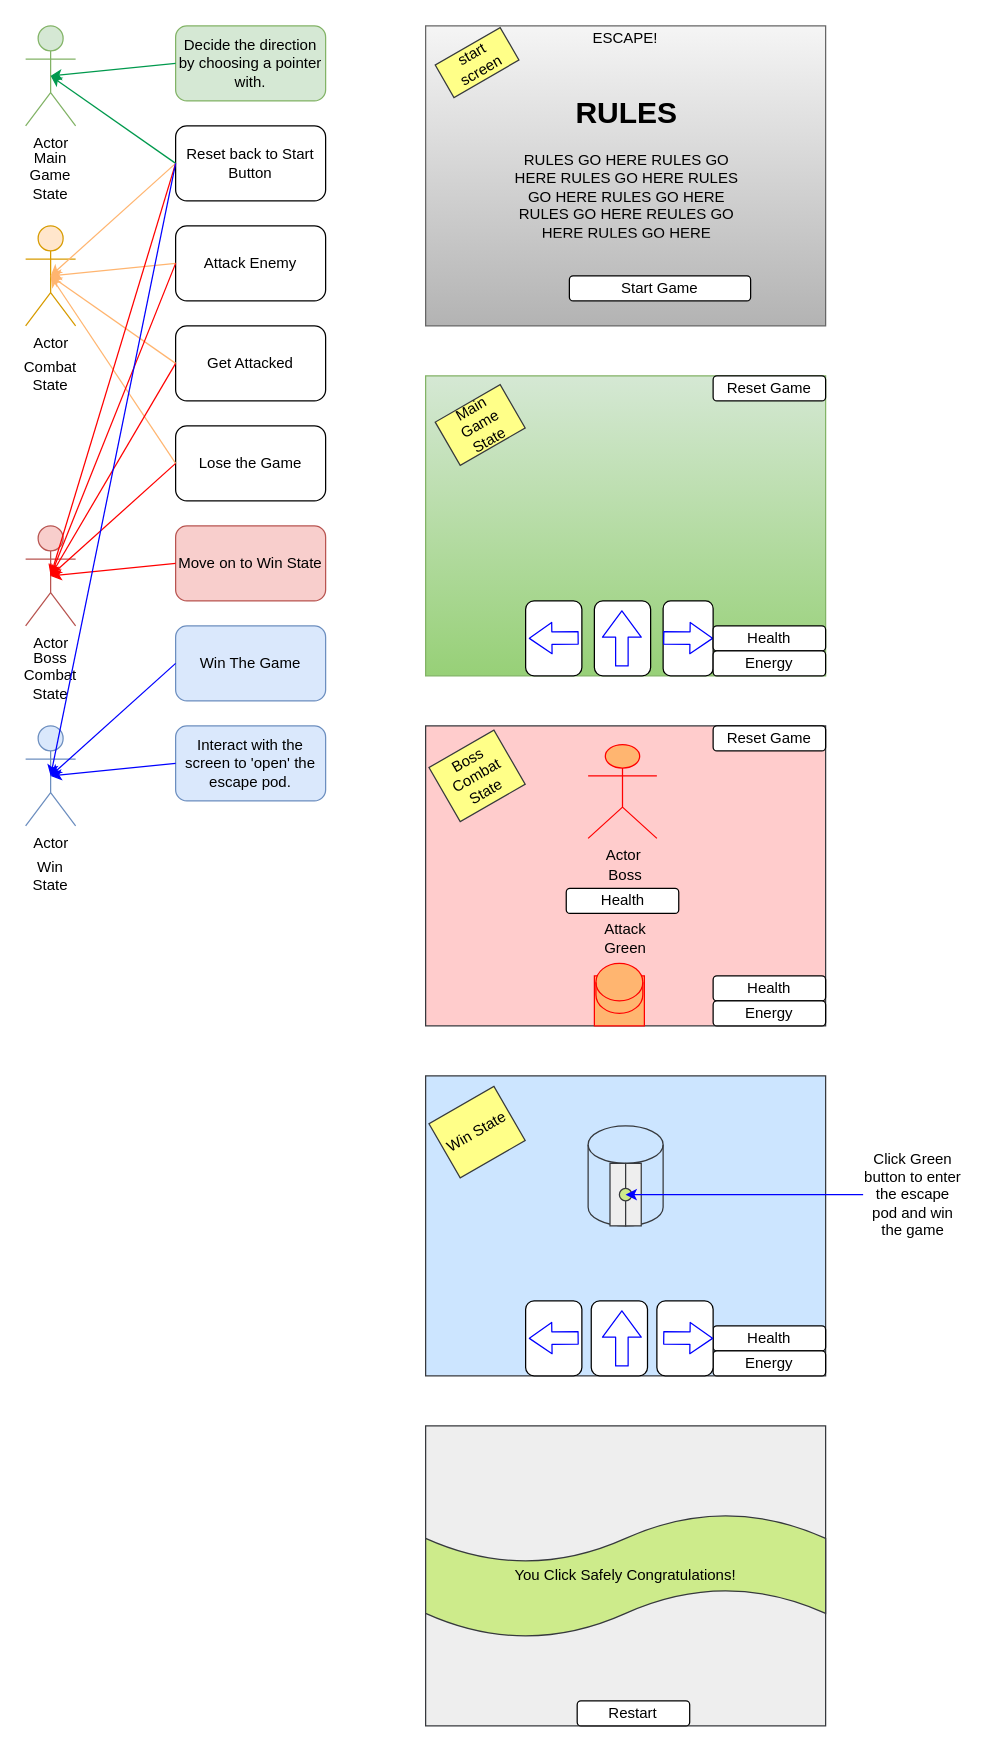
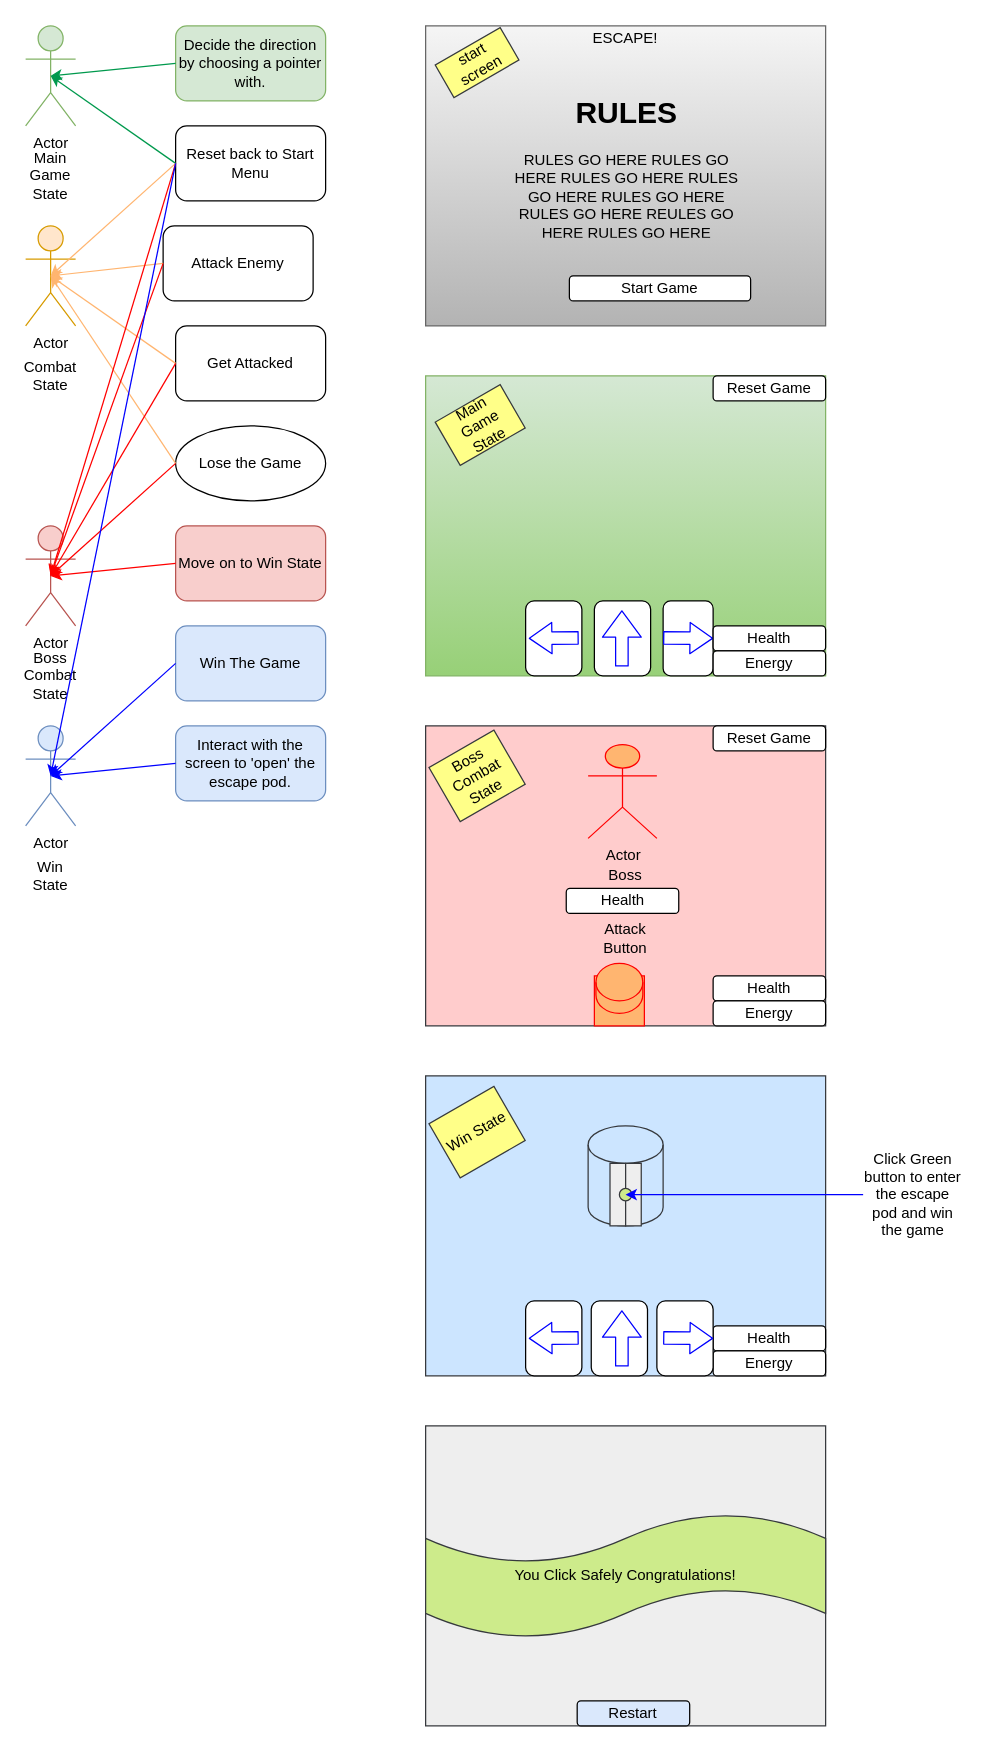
node "Reset back to Start Button": label "Reset back to Start Button" -> "Reset back to Start Menu"
node "Attack Enemy": moved (251, 263) -> (238, 263)
node "Lose the Game": shape rounded rectangle -> ellipse
node "Attack Green": label "Attack Green" -> "Attack Button"
node "Restart": fillcolor #ffffff -> #dae8fc
